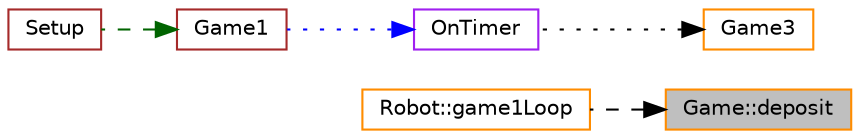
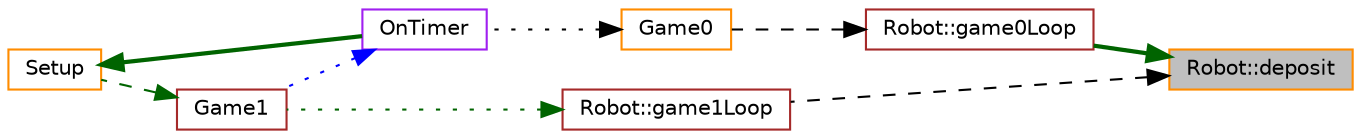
node "Setup": color brown -> darkorange
node "Game3": label "Game3" -> "Game0"
node "Robot::game0Loop": added
edge "OnTimer" -> "Setup": added
edge "Game1" -> "Robot::game1Loop": added
node "Robot::game1Loop": color darkorange -> brown
node "Game::deposit": label "Game::deposit" -> "Robot::deposit"
